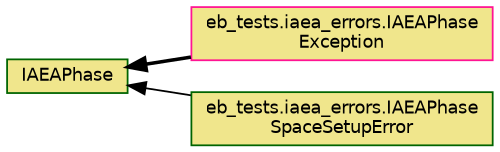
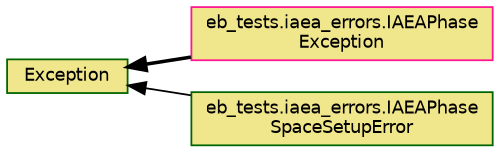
node "IAEAPhase": label "IAEAPhase" -> "Exception"
